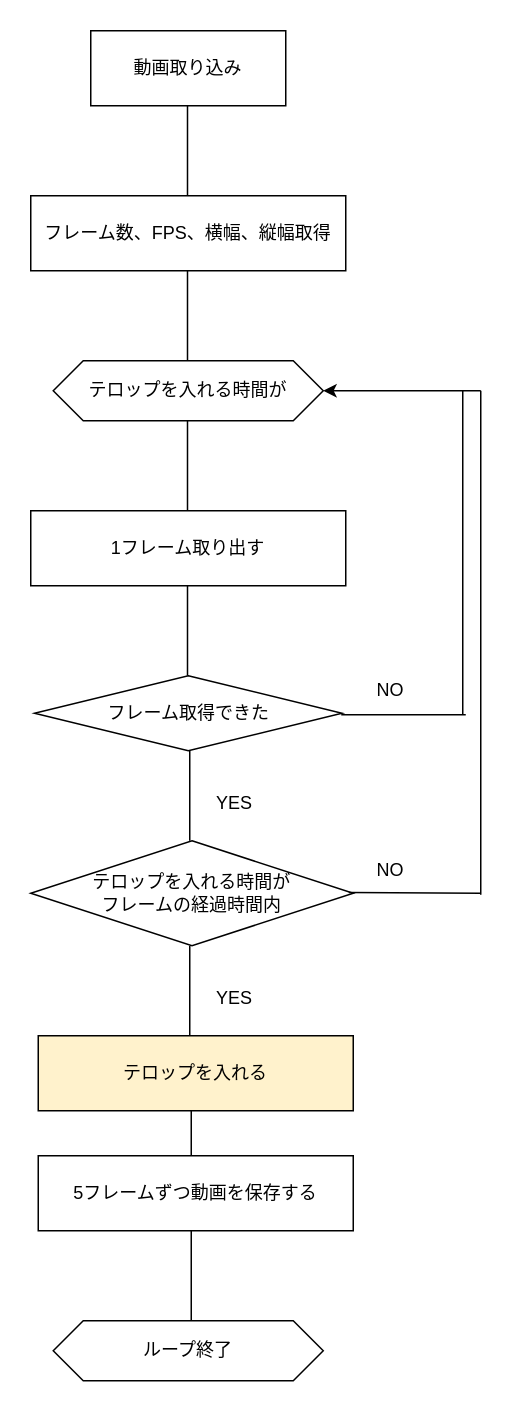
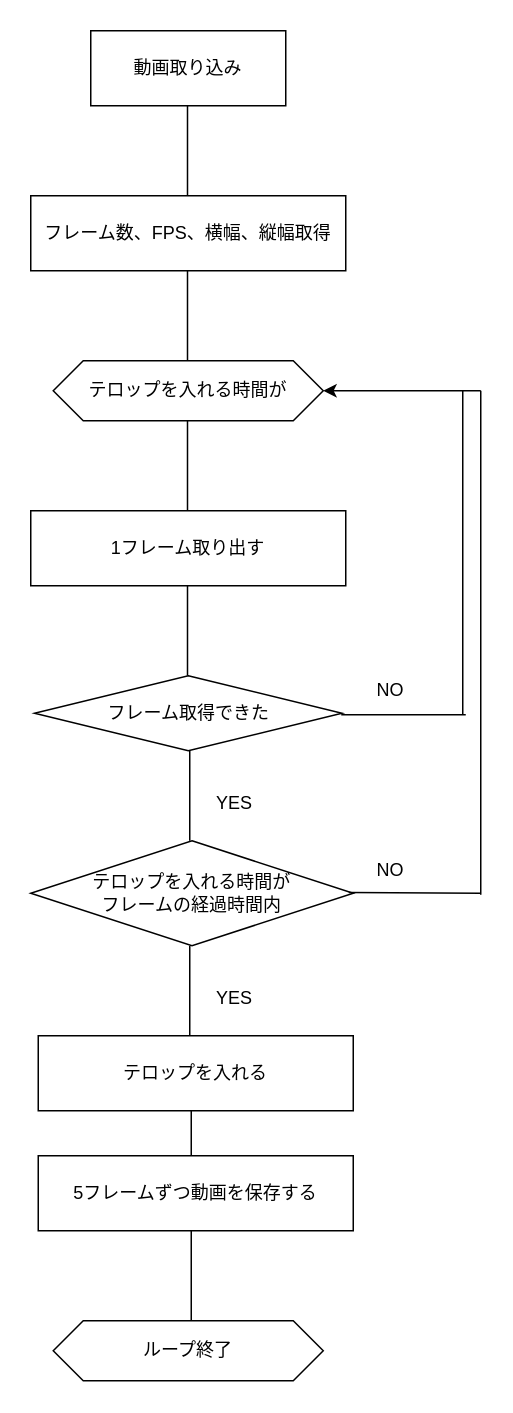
node "テロップを入れる": fillcolor #fff2cc -> #ffffff
